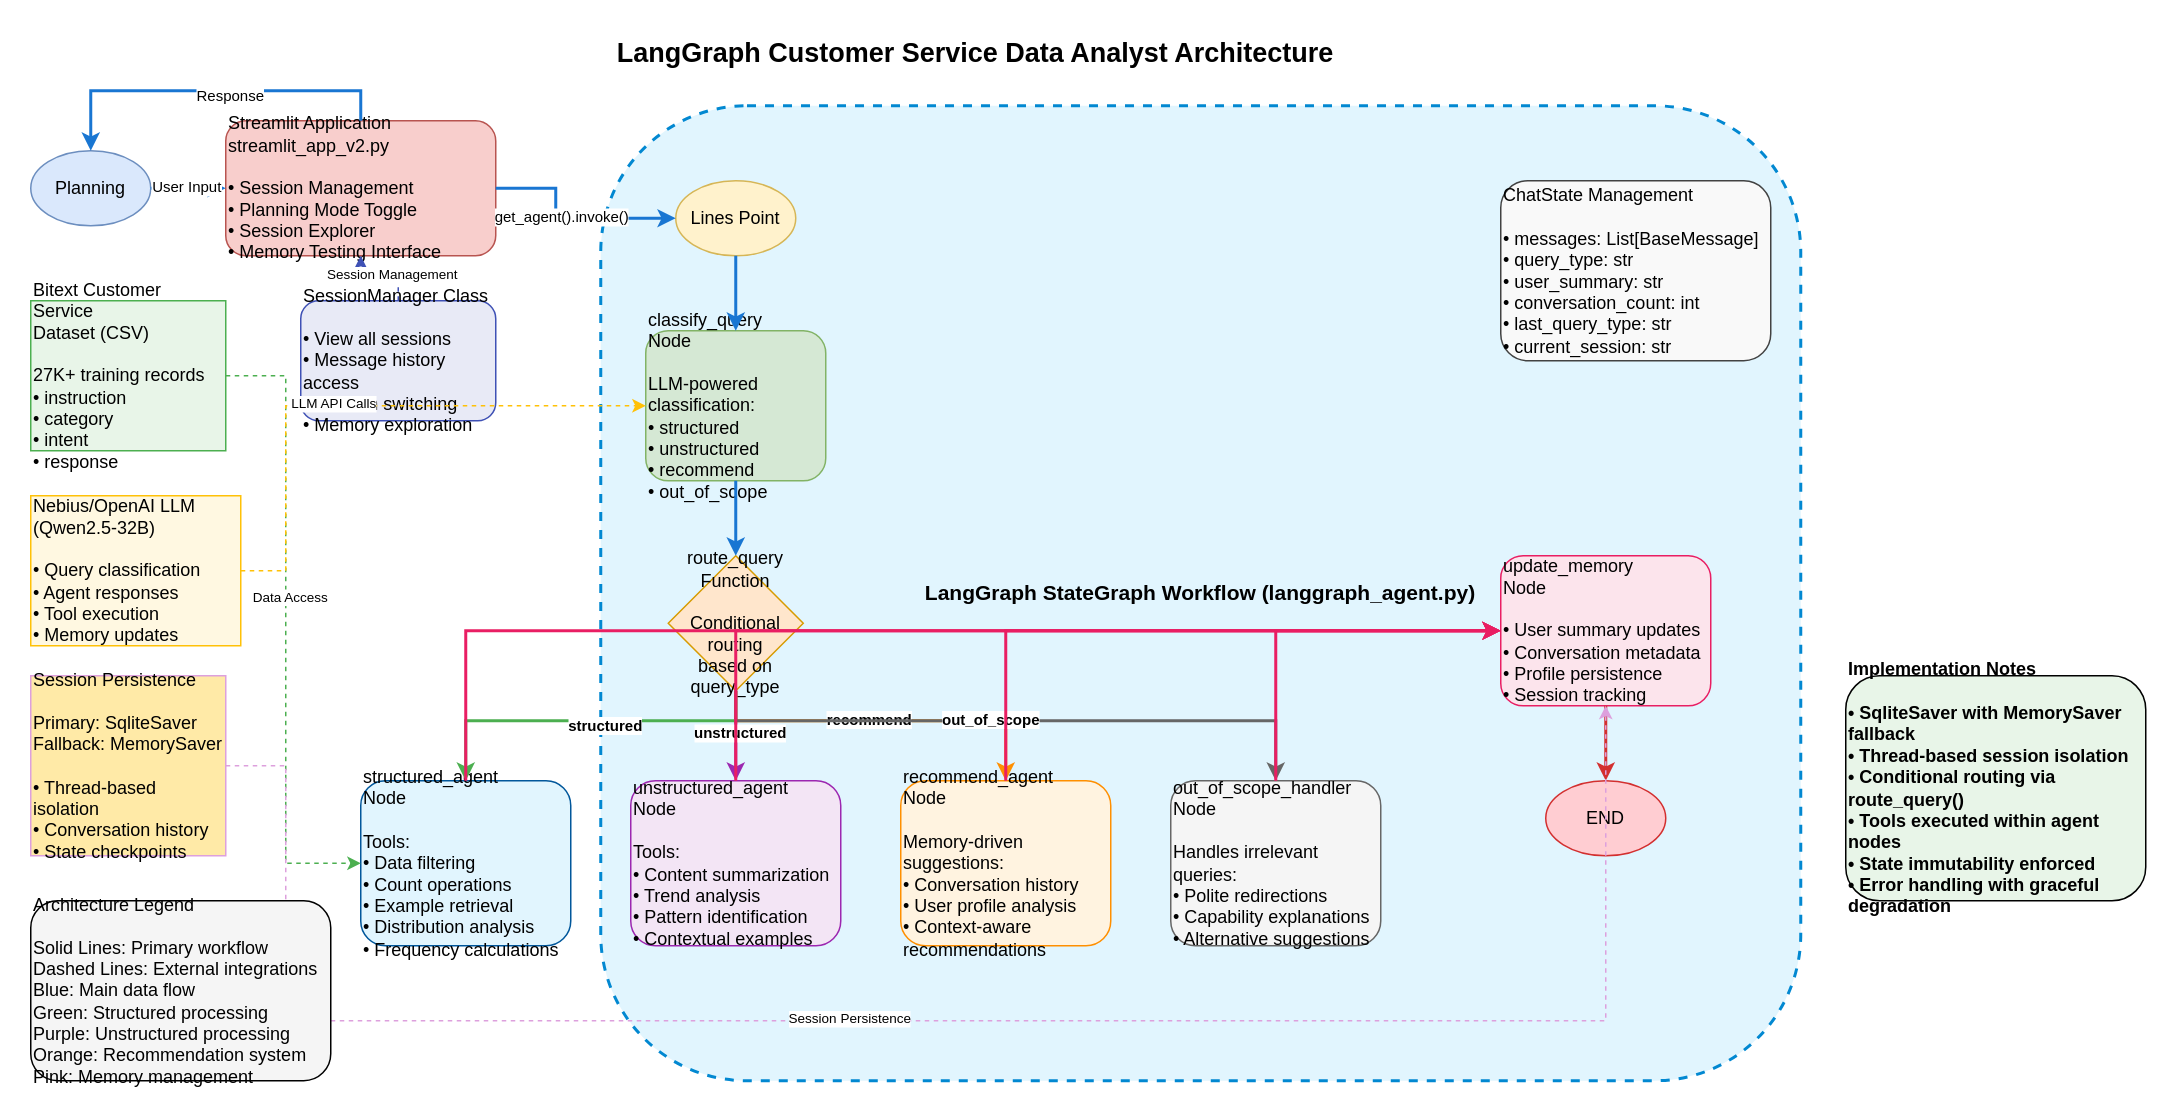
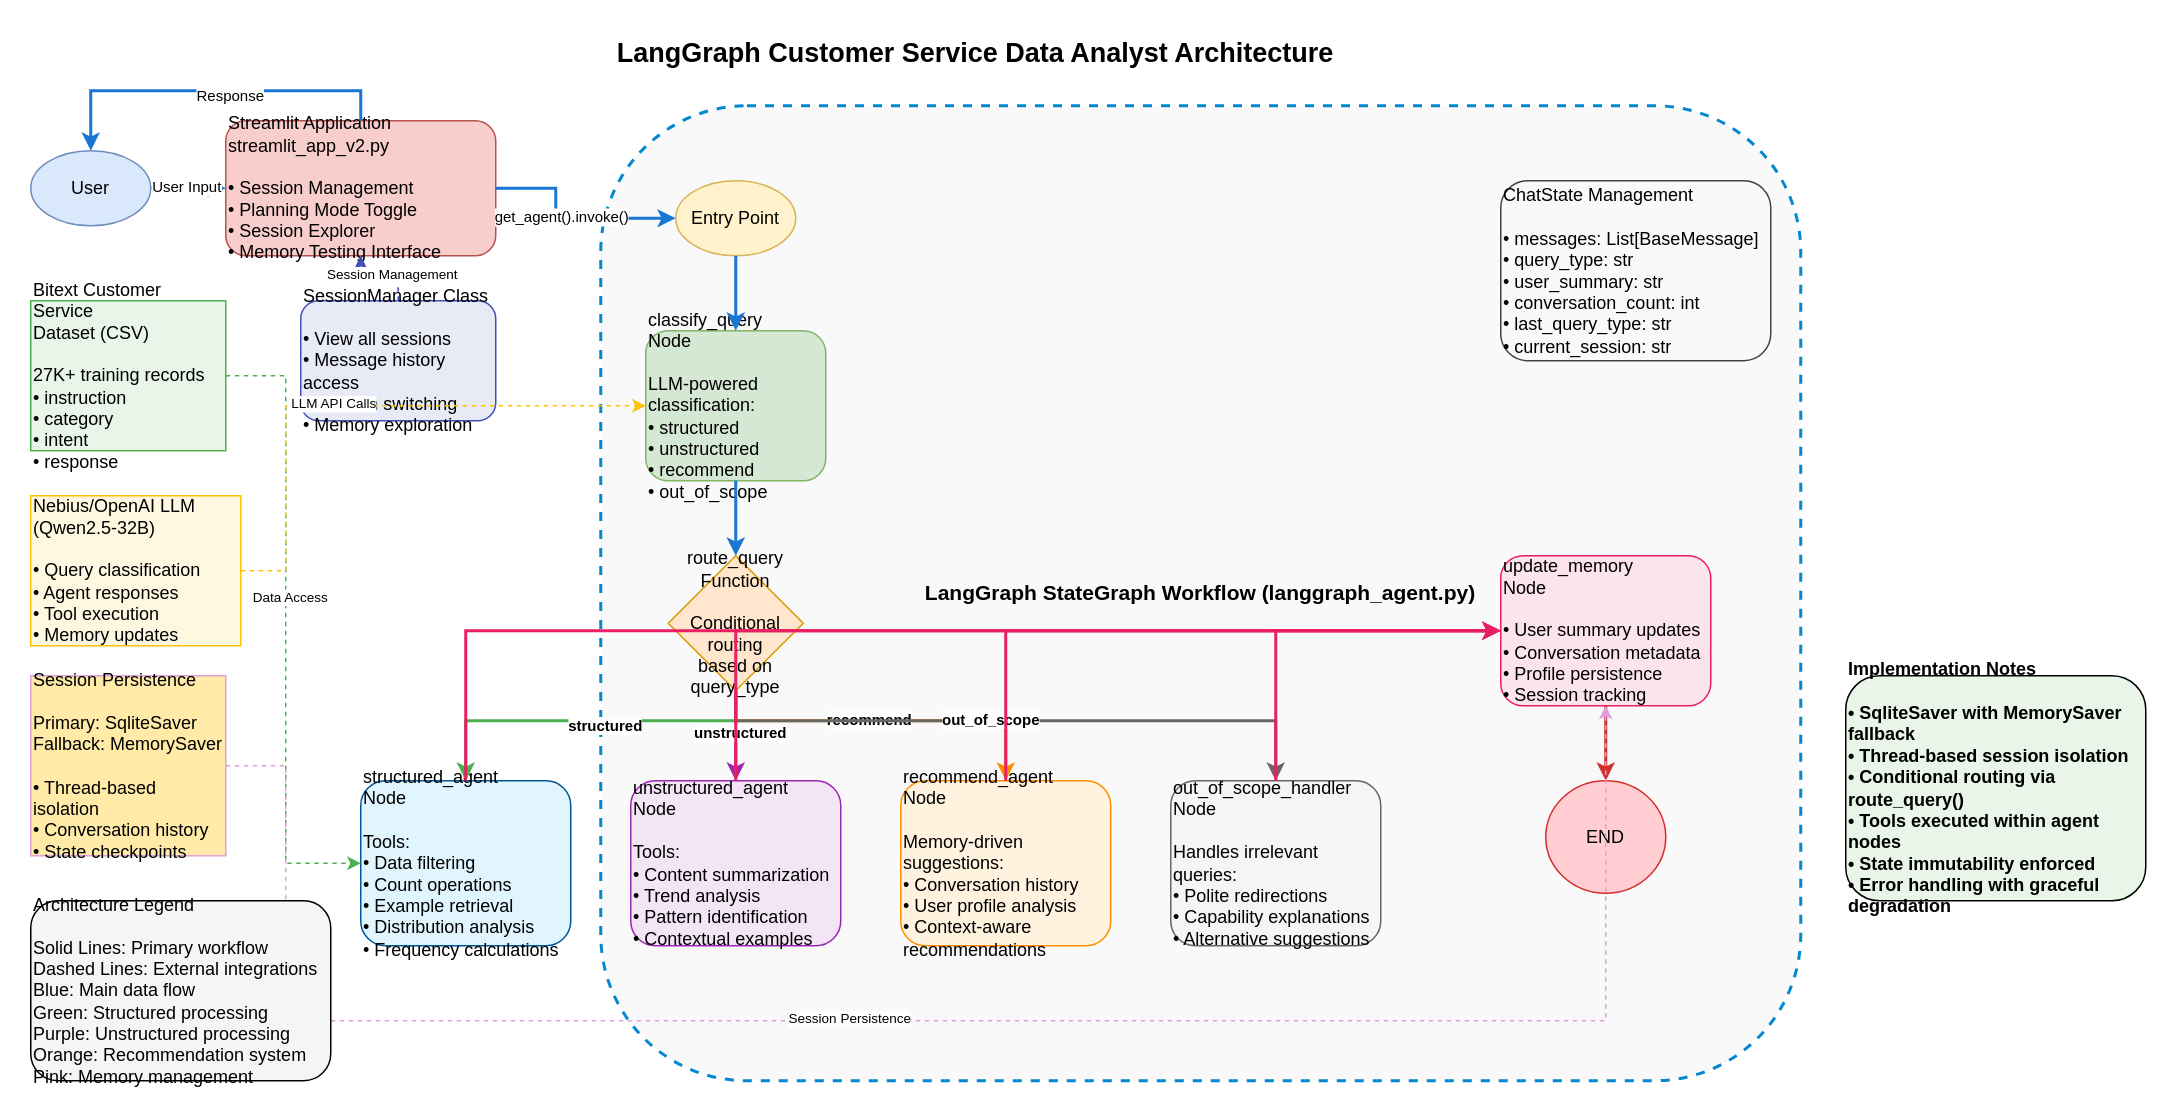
node "Planning": label "Planning" -> "User"
node "Lines Point": label "Lines Point" -> "Entry Point"
node "LangGraph StateGraph Workflow (langgraph_agent.py)": fillcolor #e1f5fe -> #f9f9f9
node "END": size 120x75 -> 120x113
